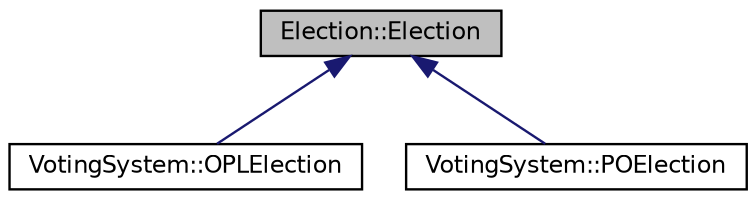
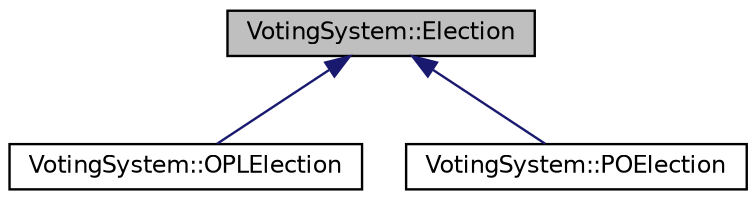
node "Election::Election": label "Election::Election" -> "VotingSystem::Election"
